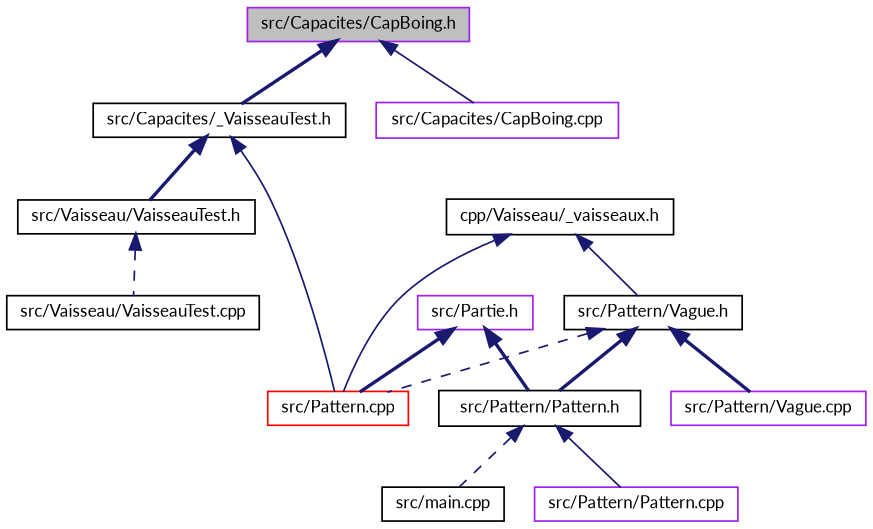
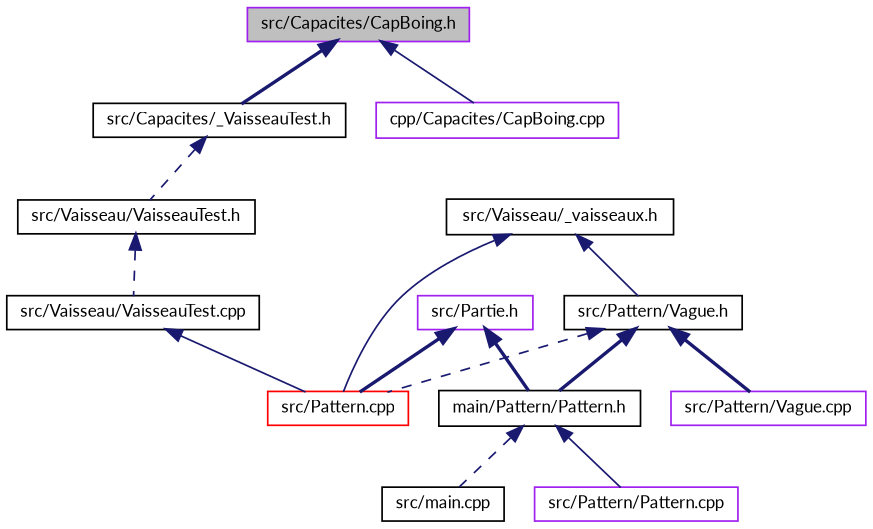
node "src/Capacites/CapBoing.cpp": label "src/Capacites/CapBoing.cpp" -> "cpp/Capacites/CapBoing.cpp"
edge "src/Vaisseau/VaisseauTest.h" -> "src/Capacites/_VaisseauTest.h": style bold -> dashed
node "cpp/Vaisseau/_vaisseaux.h": label "cpp/Vaisseau/_vaisseaux.h" -> "src/Vaisseau/_vaisseaux.h"
edge "src/Pattern.cpp" -> "src/Capacites/_VaisseauTest.h": now "src/Pattern.cpp" -> "src/Vaisseau/VaisseauTest.cpp"
node "src/Pattern/Pattern.h": label "src/Pattern/Pattern.h" -> "main/Pattern/Pattern.h"
